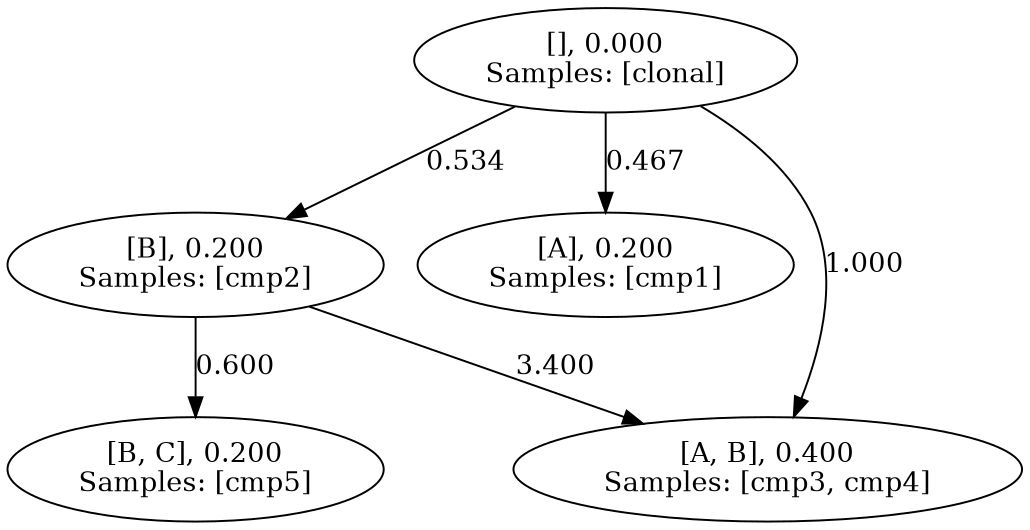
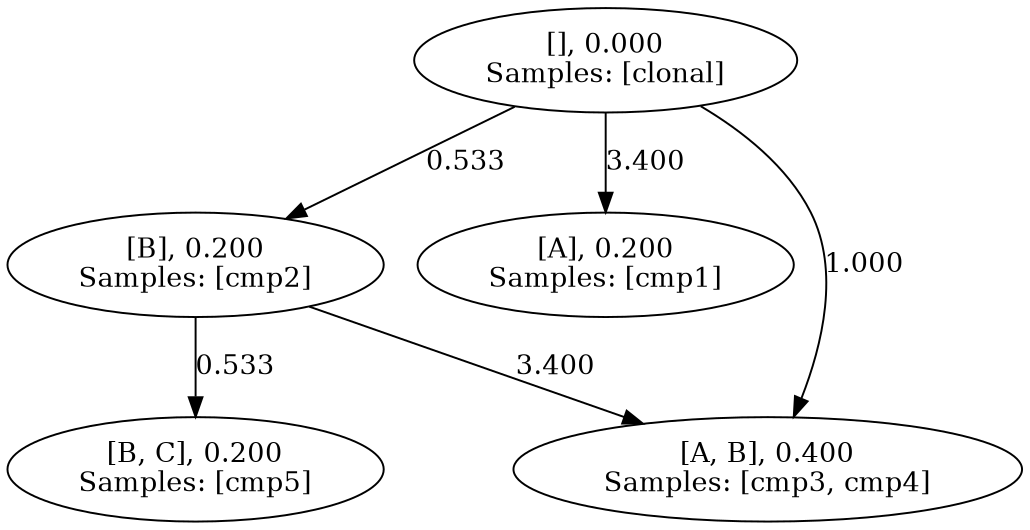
edge "[], 0.000 Samples: [clonal]" -> "[B], 0.200 Samples: [cmp2]": label "0.534" -> "0.533"
edge "[], 0.000 Samples: [clonal]" -> "[A], 0.200 Samples: [cmp1]": label "0.467" -> "3.400"
edge "[B], 0.200 Samples: [cmp2]" -> "[B, C], 0.200 Samples: [cmp5]": label "0.600" -> "0.533"
